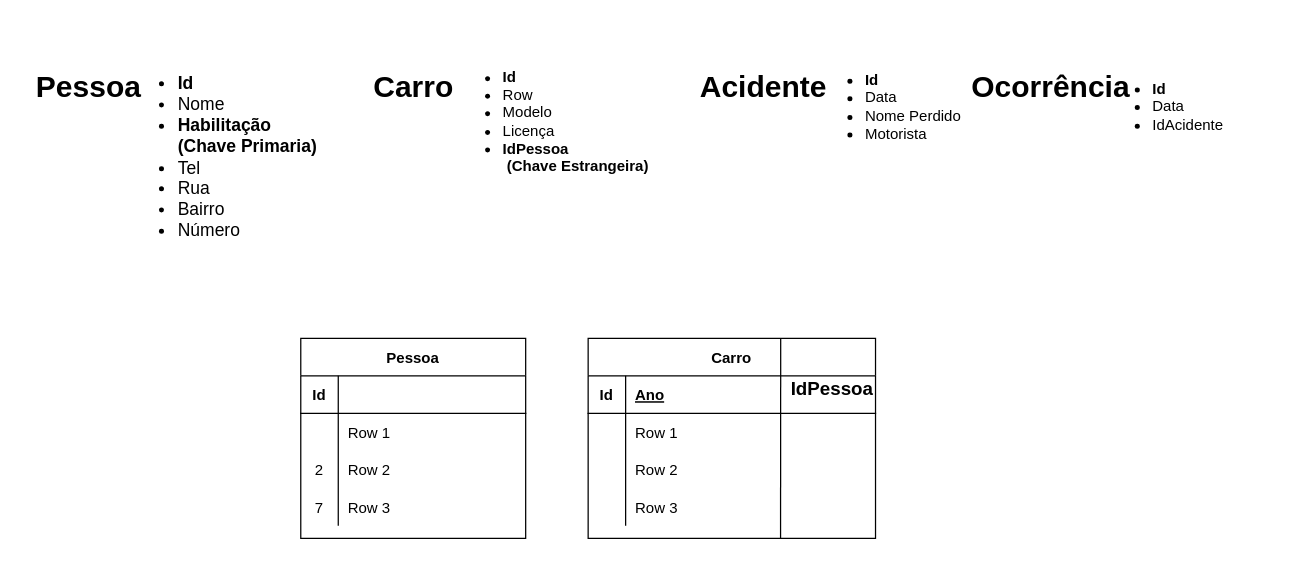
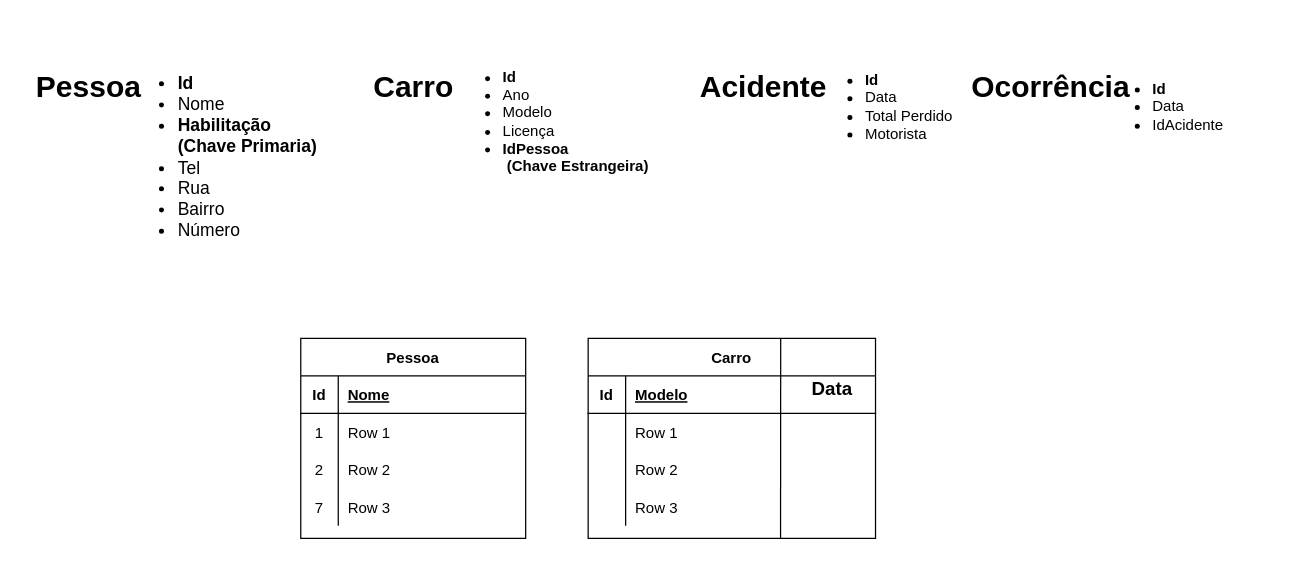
node "Id Data Nome Perdido Motorista": label "Id Data Nome Perdido Motorista" -> "Id Data Total Perdido Motorista"
node "Id Row Modelo Licença IdPessoa (Chave Estrangeira)": label "Id Row Modelo Licença IdPessoa (Chave Estrangeira)" -> "Id Ano Modelo Licença IdPessoa (Chave Estrangeira)"
node "IdPessoa": label "IdPessoa" -> "Data"
node "Nome": added
node "Ano": label "Ano" -> "Modelo"
node "1": added
